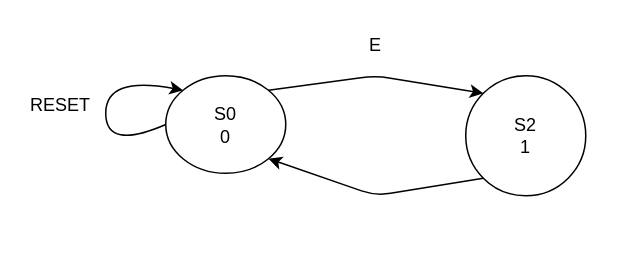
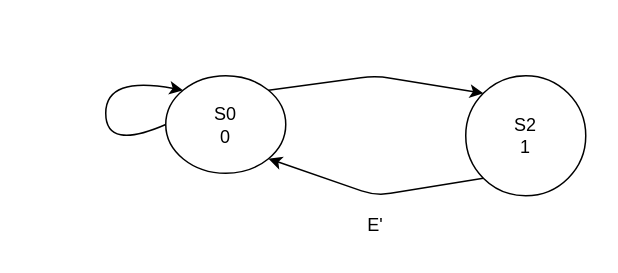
node "E": removed
node "RESET": removed
node "E'": added
